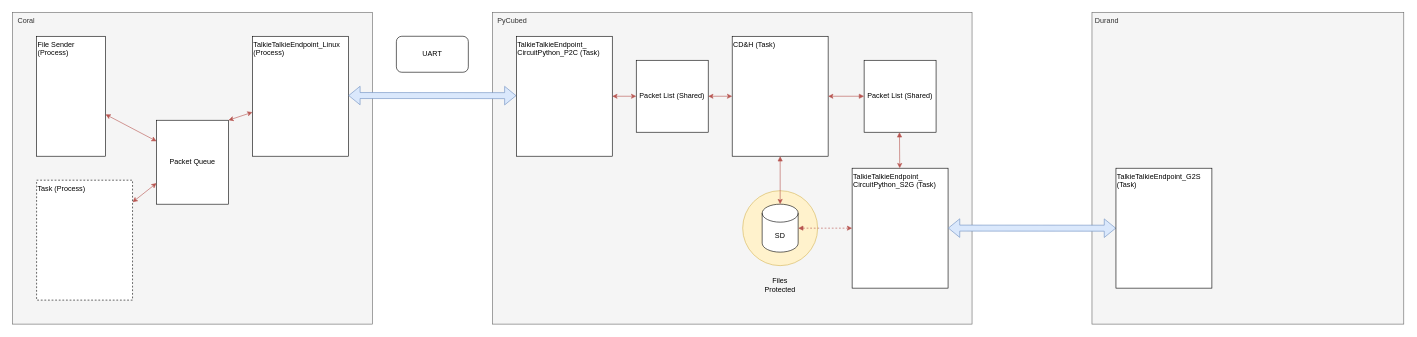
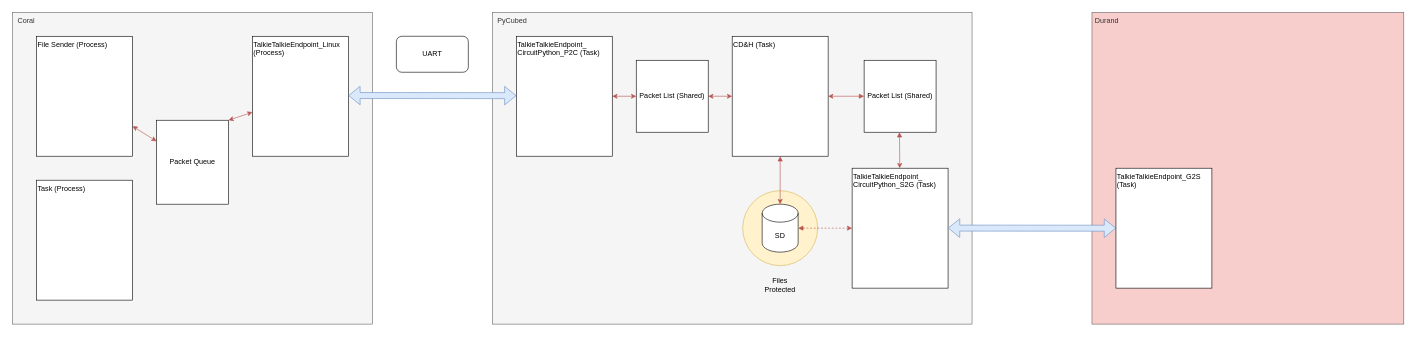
node "File Sender (Process)": size 69x120 -> 96x120
node "Durand": fillcolor #f5f5f5 -> #f8cecc
edge "Packet Queue" -- "Task (Process)": removed
node "Task (Process)": style dashed -> solid
